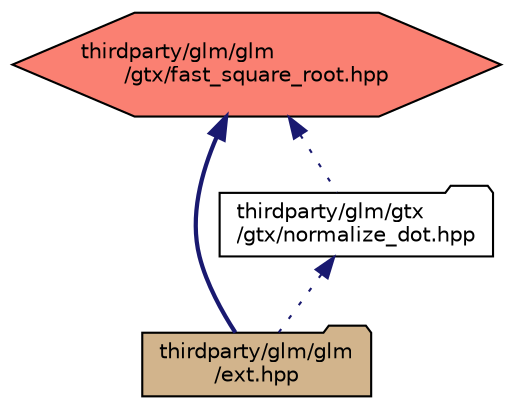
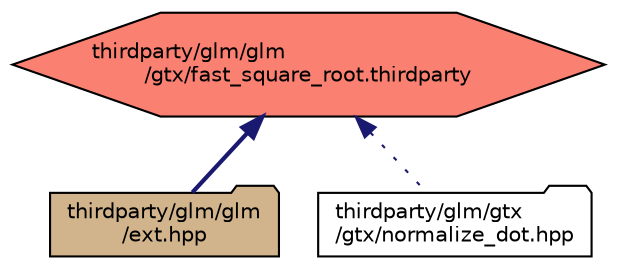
node "thirdparty/glm/glm /gtx/fast_square_root.hpp": label "thirdparty/glm/glm /gtx/fast_square_root.hpp" -> "thirdparty/glm/glm /gtx/fast_square_root.thirdparty"
edge "thirdparty/glm/glm /ext.hpp" -> "thirdparty/glm/gtx /gtx/normalize_dot.hpp": removed
